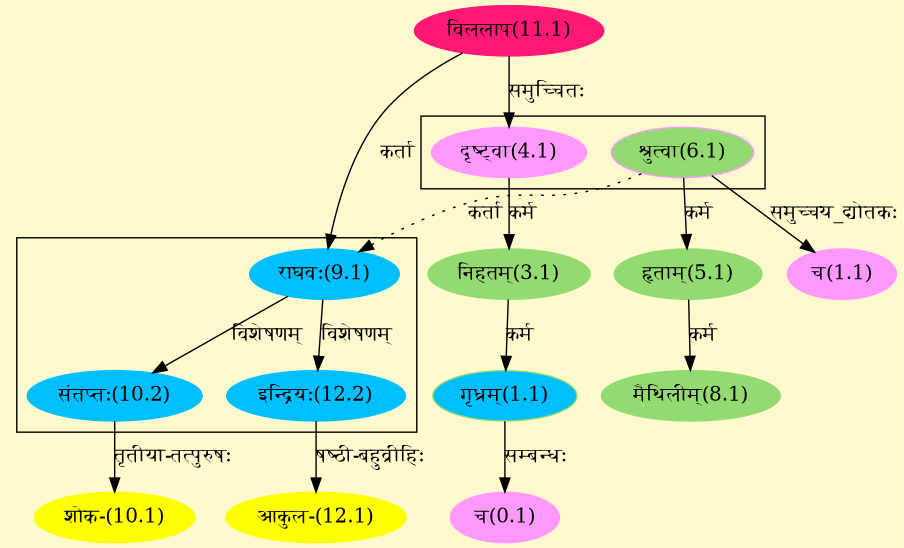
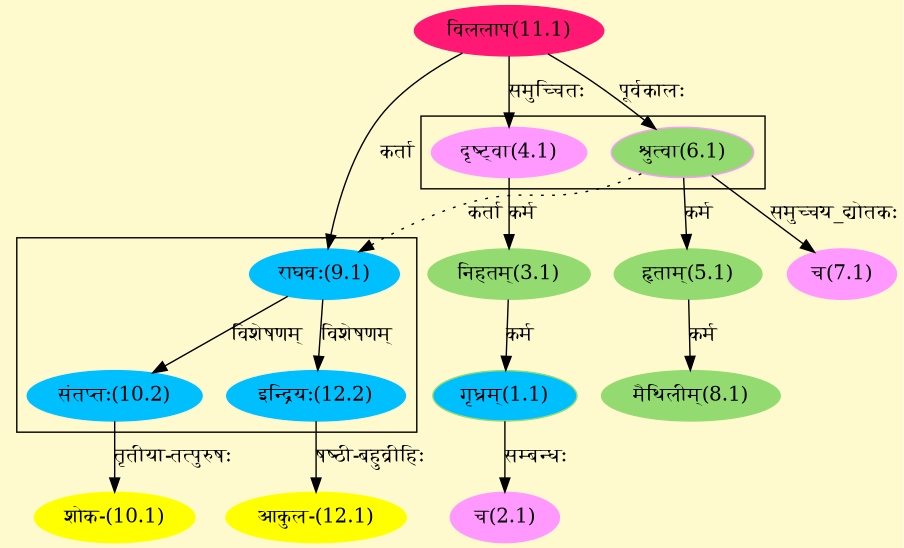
edge "विललाप(11.1)" -> "श्रुत्वा(6.1)": added, label "पूर्वकालः"
node "च(1.1)": label "च(1.1)" -> "च(7.1)"
node "च(0.1)": label "च(0.1)" -> "च(2.1)"
